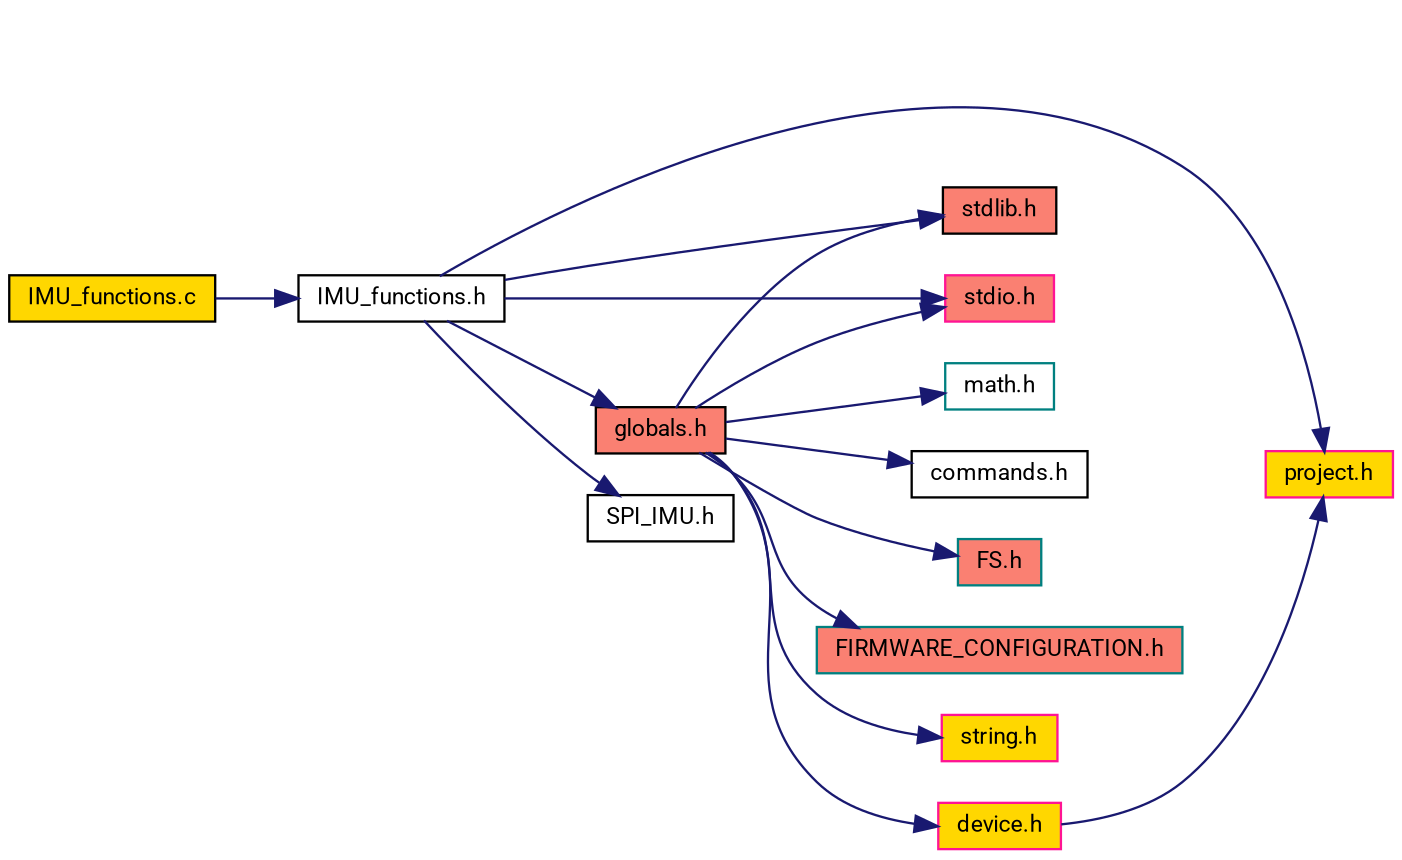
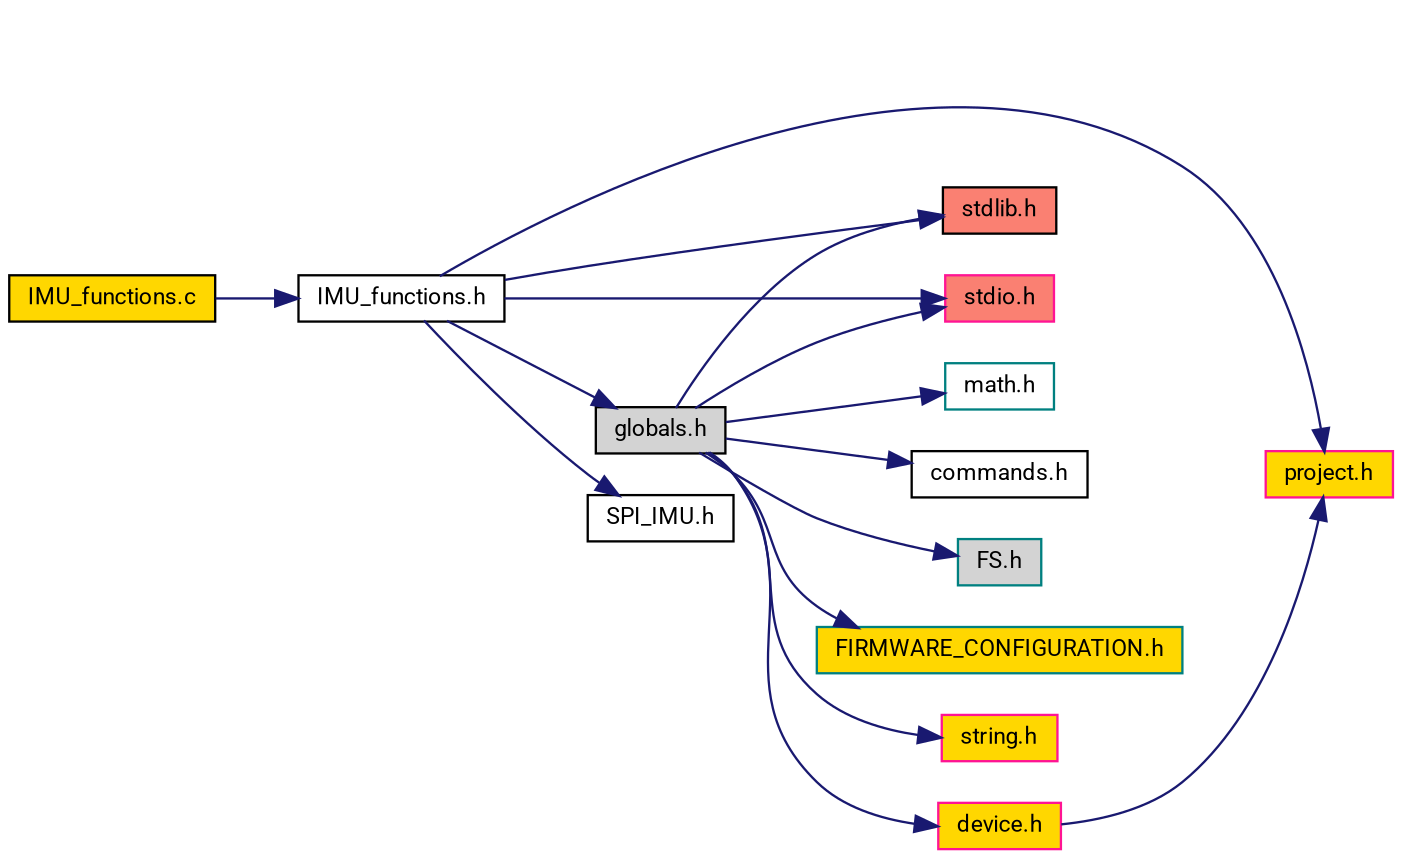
node "globals.h": fillcolor salmon -> lightgrey
node "FS.h": fillcolor salmon -> lightgrey
node "FIRMWARE_CONFIGURATION.h": fillcolor salmon -> gold
